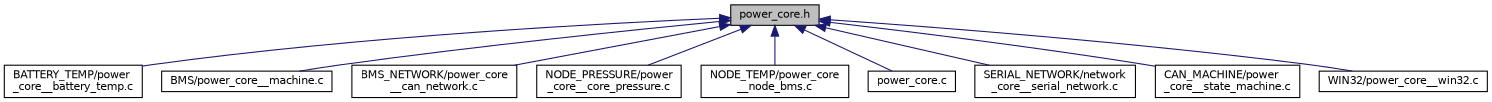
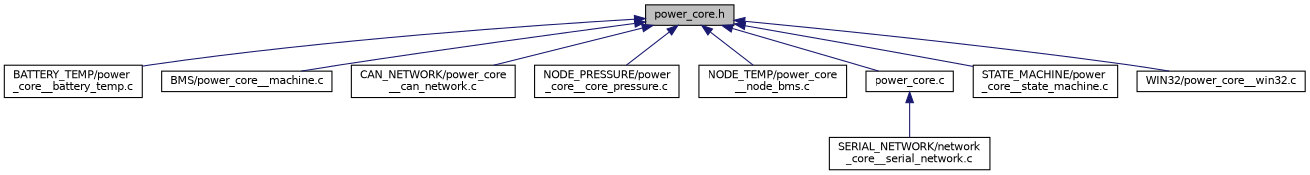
edge "SERIAL_NETWORK/network _core__serial_network.c" -> "power_core.h": now "SERIAL_NETWORK/network _core__serial_network.c" -> "power_core.c"
node "BMS_NETWORK/power_core __can_network.c": label "BMS_NETWORK/power_core __can_network.c" -> "CAN_NETWORK/power_core __can_network.c"
node "CAN_MACHINE/power _core__state_machine.c": label "CAN_MACHINE/power _core__state_machine.c" -> "STATE_MACHINE/power _core__state_machine.c"
